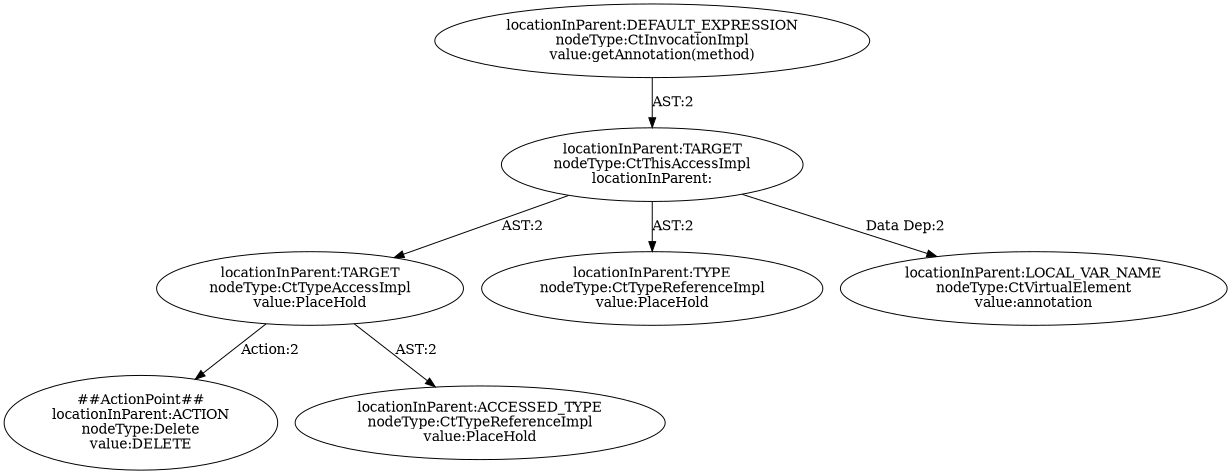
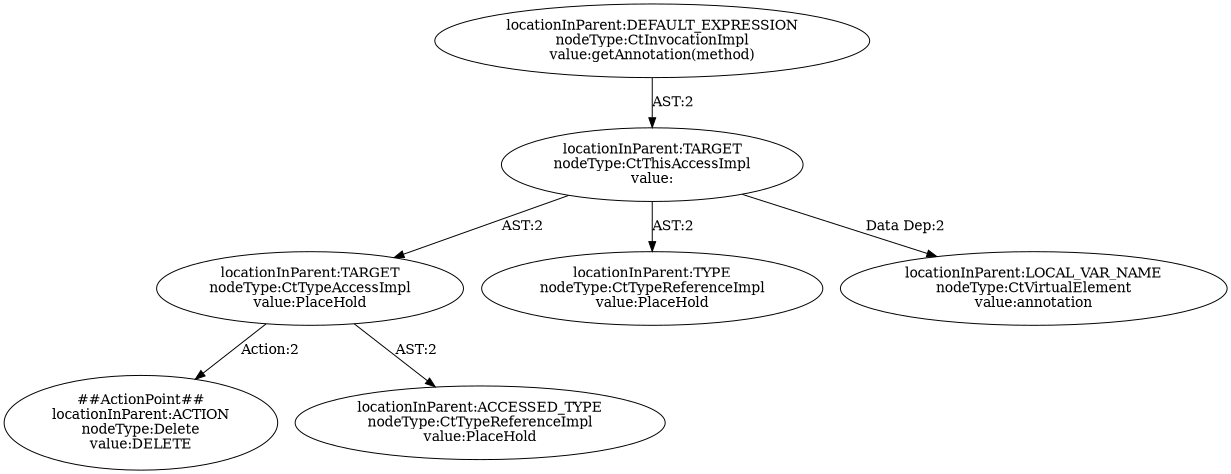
node "locationInParent:TARGET nodeType:CtThisAccessImpl locationInParent:": label "locationInParent:TARGET nodeType:CtThisAccessImpl locationInParent:" -> "locationInParent:TARGET nodeType:CtThisAccessImpl value:"
